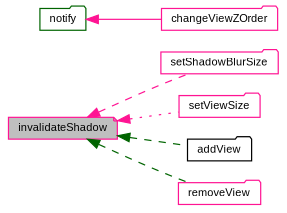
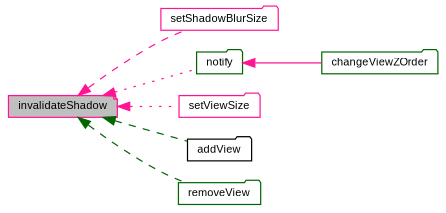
node "changeViewZOrder": color deeppink -> darkgreen
edge "notify" -> "invalidateShadow": added
node "removeView": color deeppink -> darkgreen
